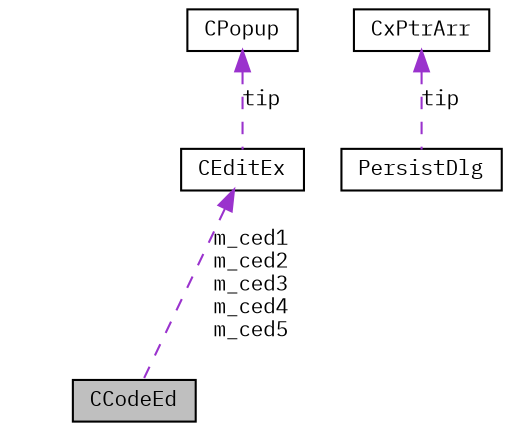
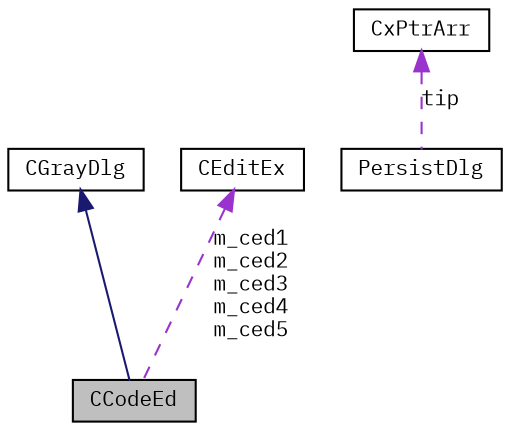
node "CPopup": removed
node "CGrayDlg": added
